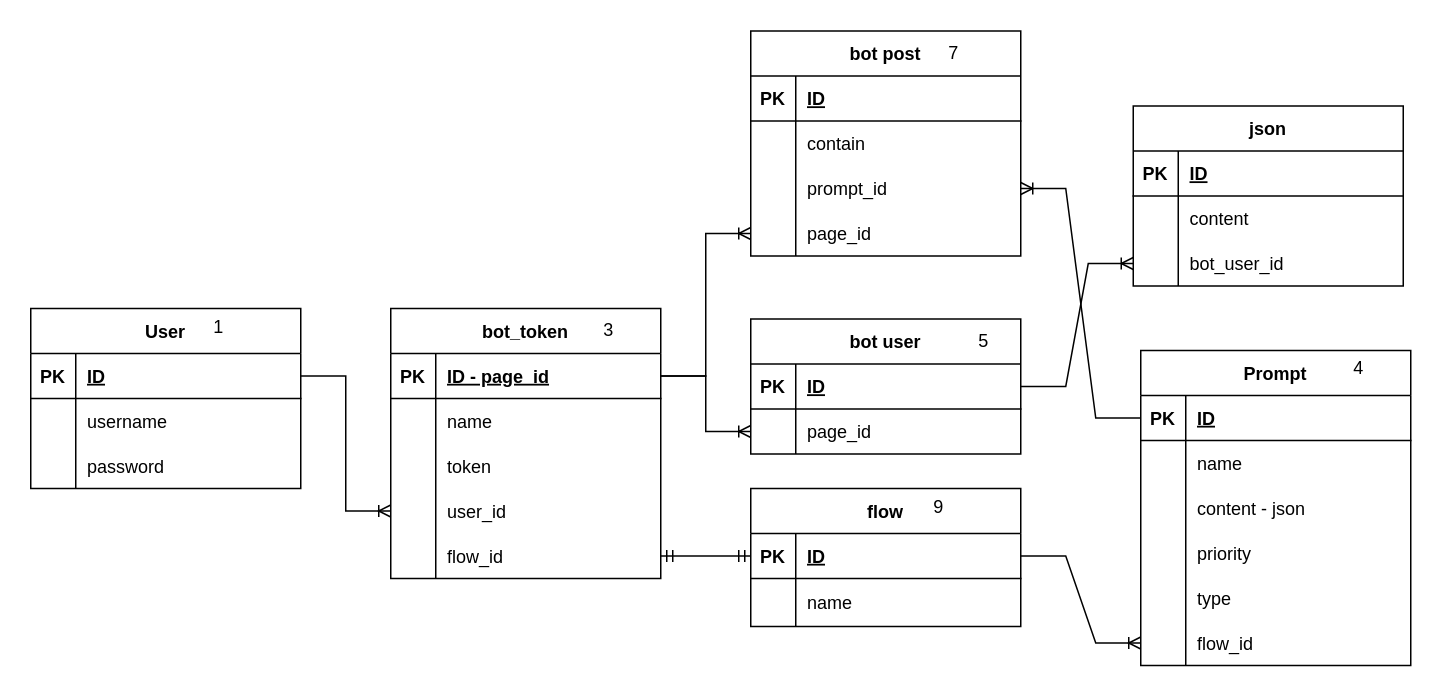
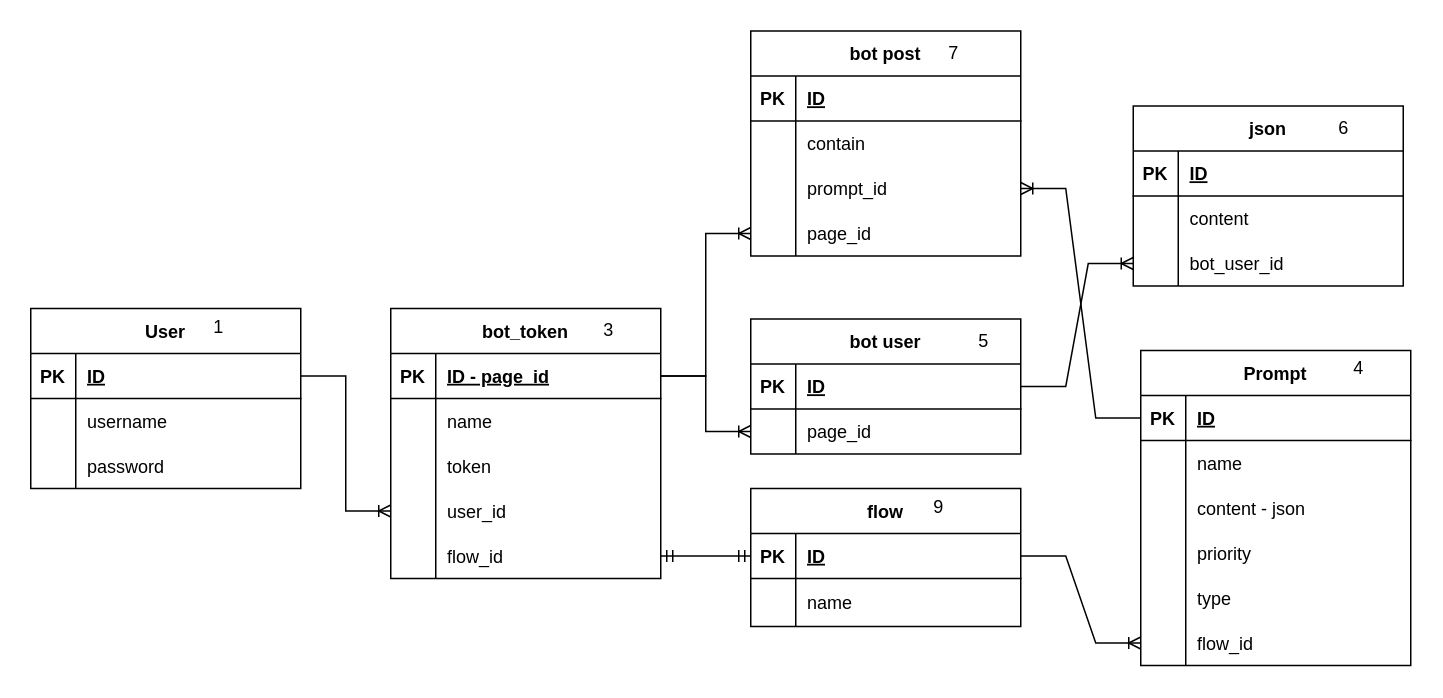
node "6": added
